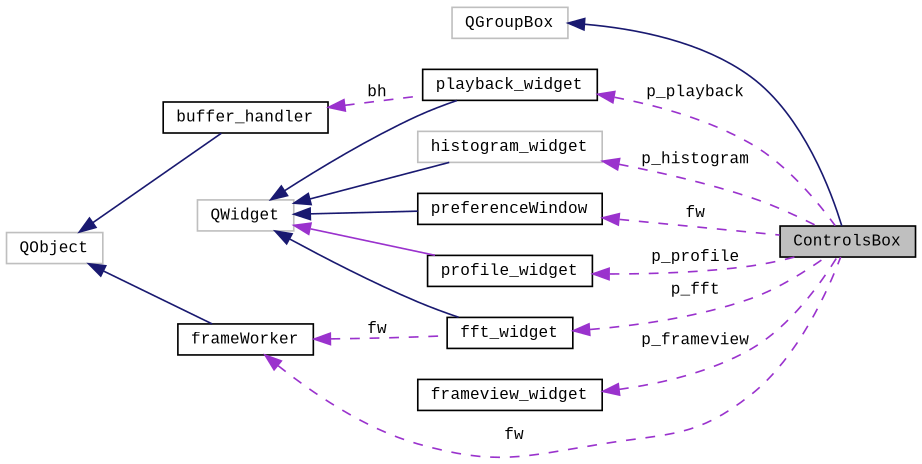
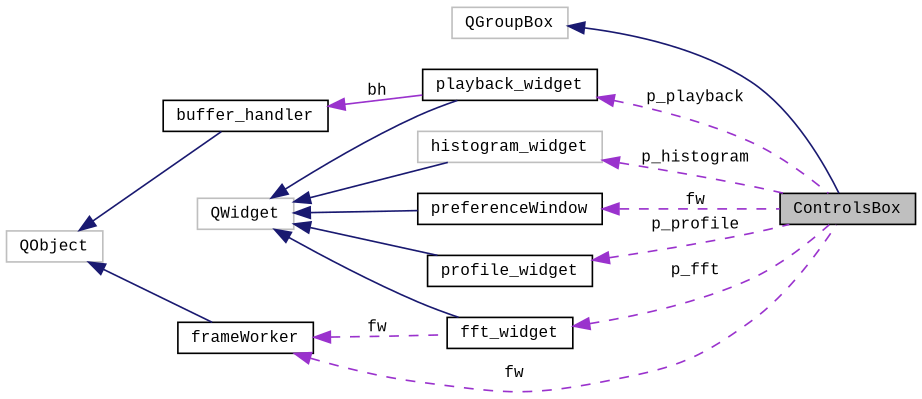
edge "playback_widget" -> "buffer_handler": style dashed -> solid
edge "profile_widget" -> "QWidget": color darkorchid3 -> midnightblue
node "frameview_widget": removed
